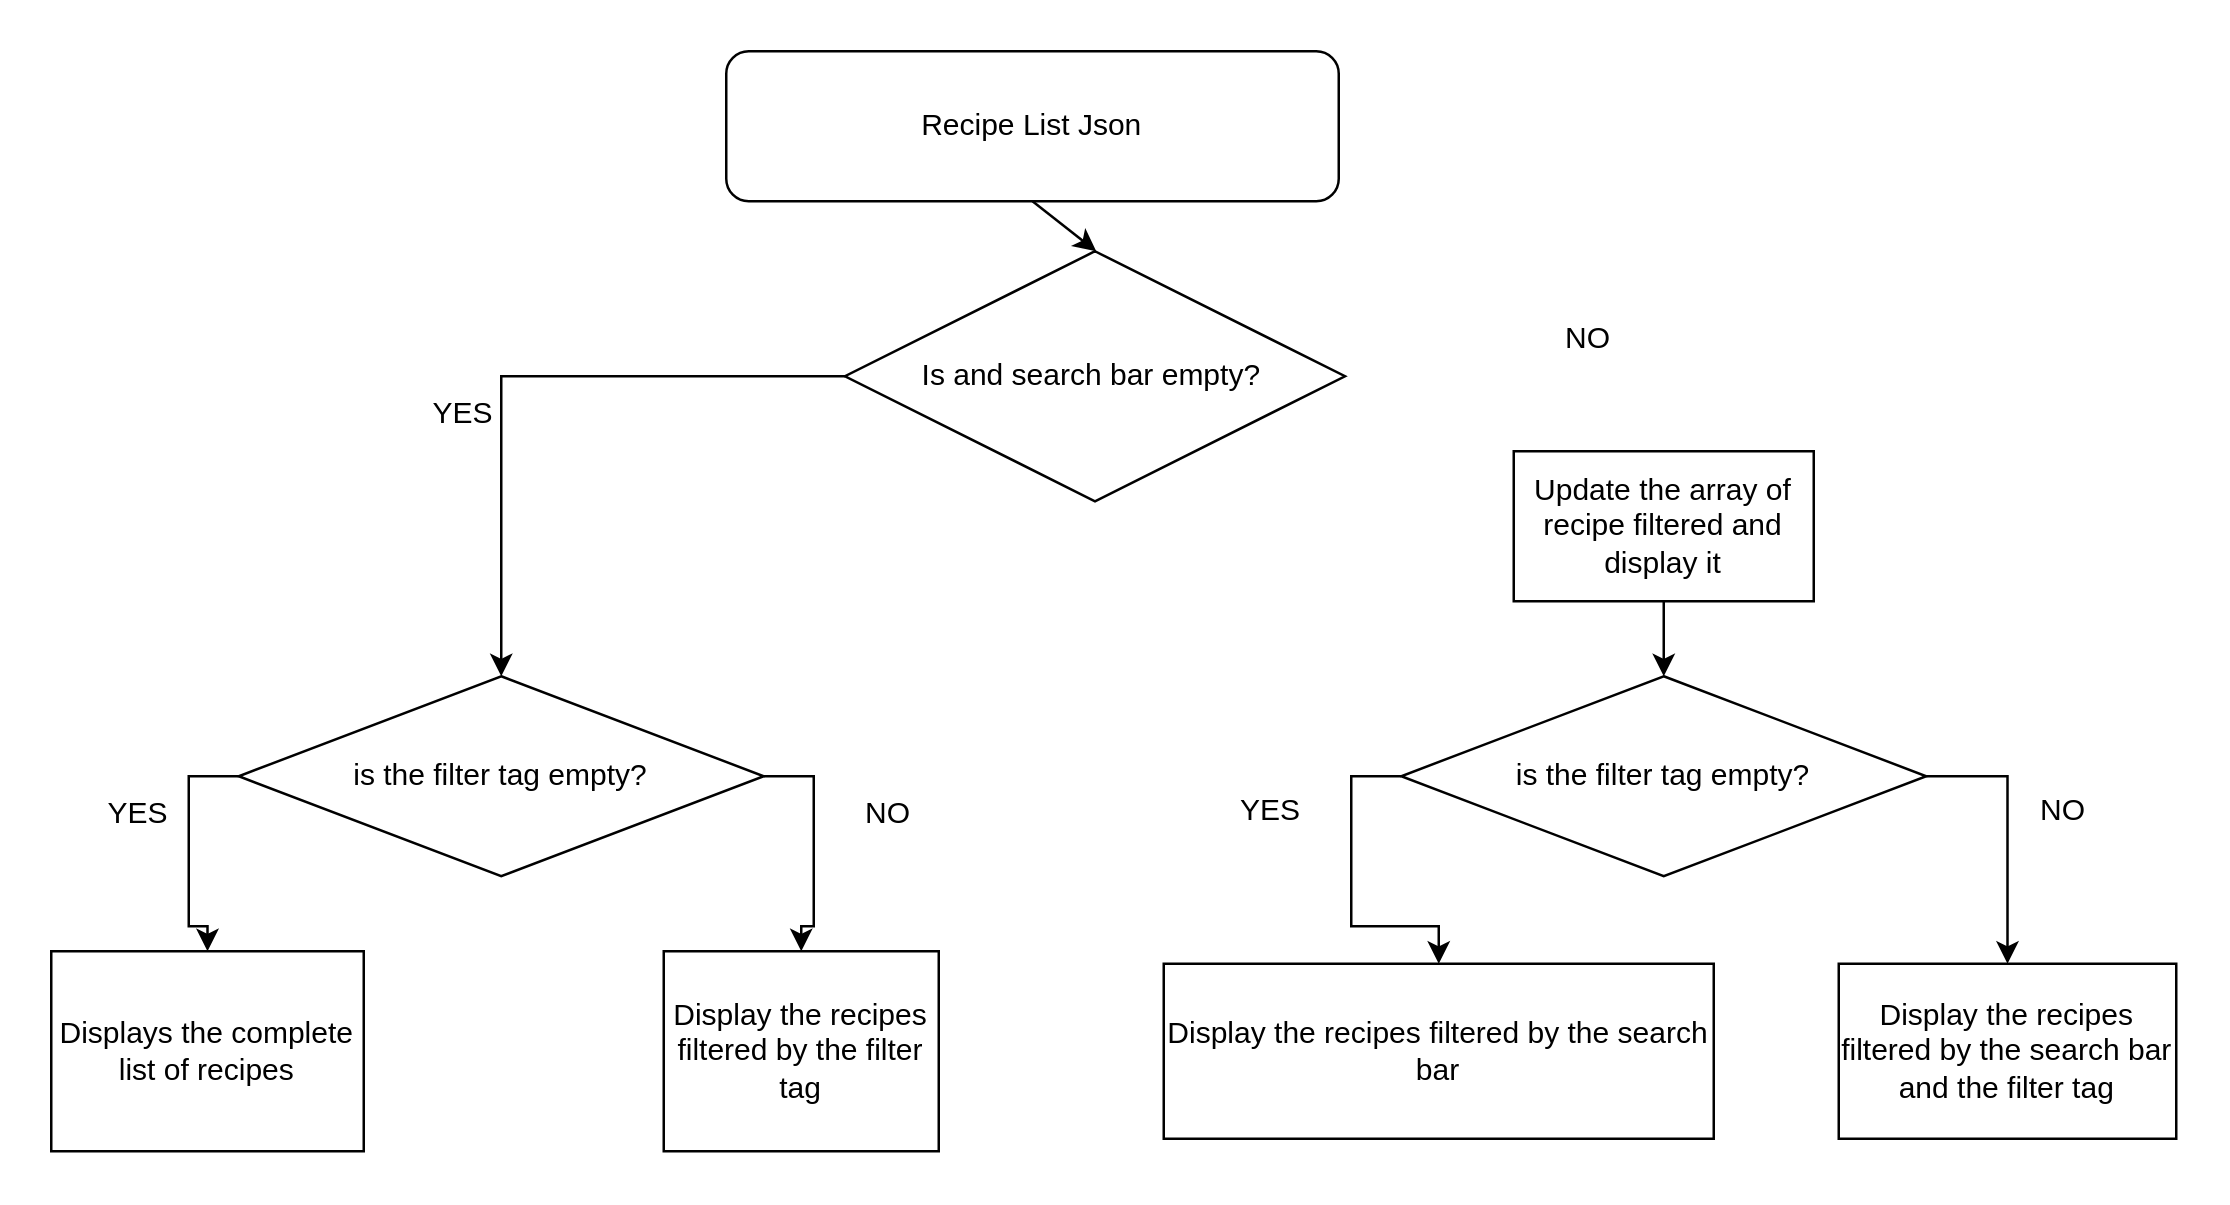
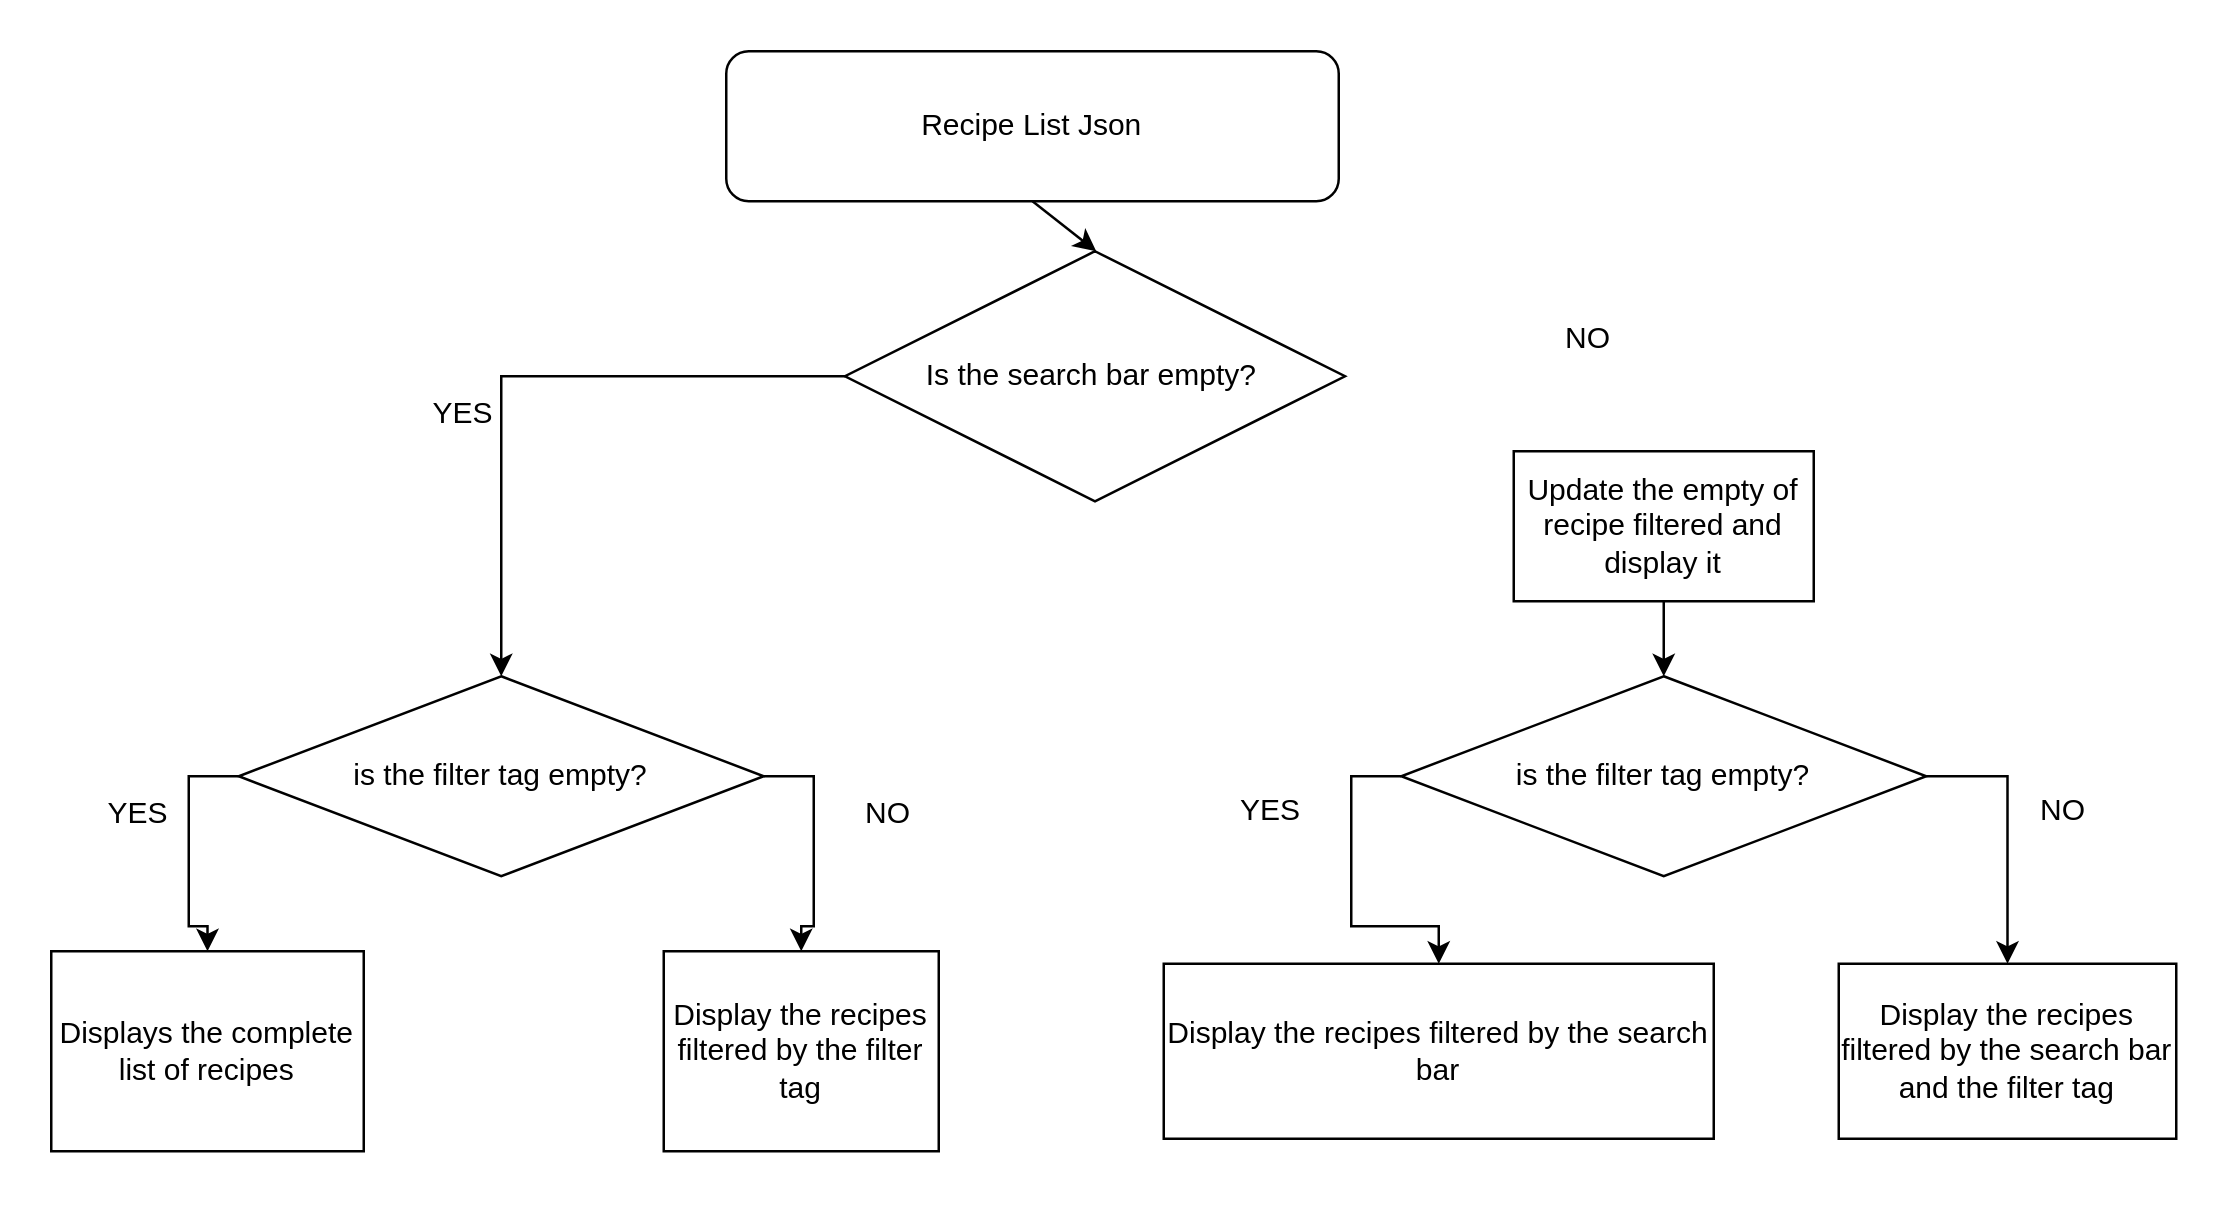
node "Is and search bar empty?": label "Is and search bar empty?" -> "Is the search bar empty?"
node "Update the array of recipe filtered and display it": label "Update the array of recipe filtered and display it" -> "Update the empty of recipe filtered and display it"
